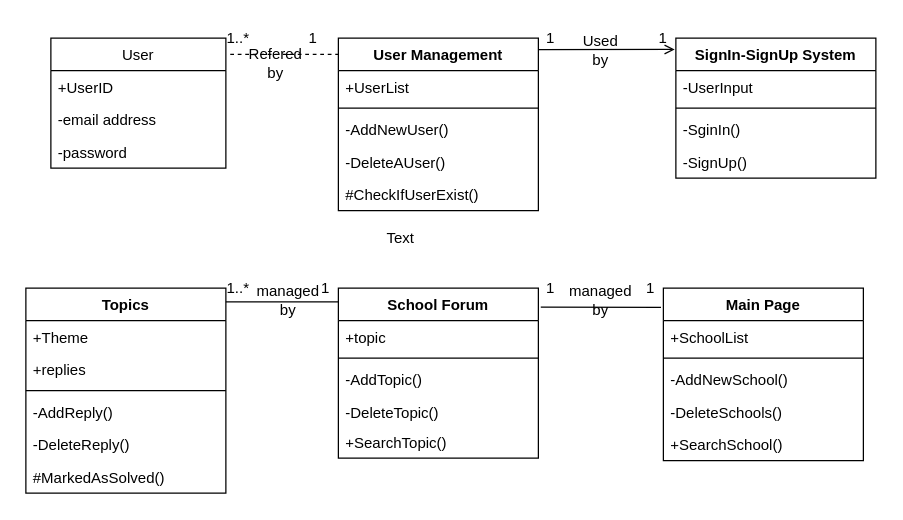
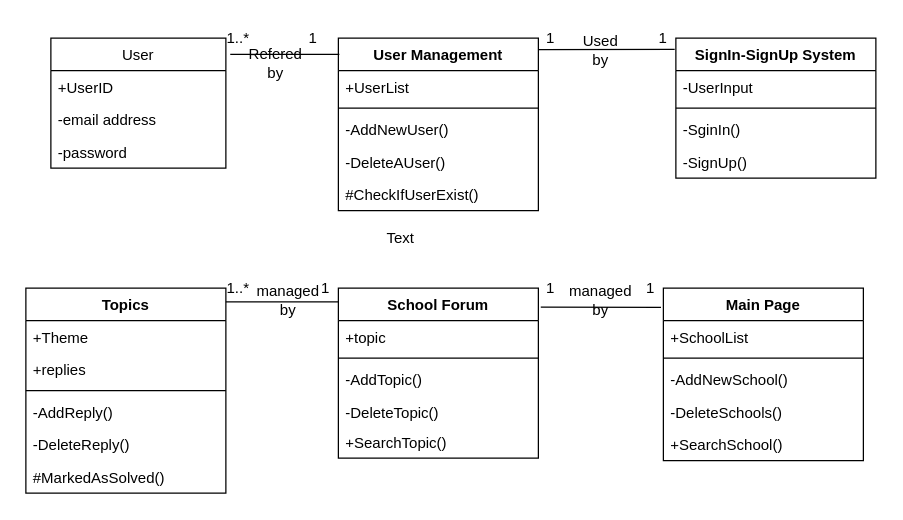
edge "User Management" -> "SignIn-SignUp System": arrowhead open -> none
edge "User" -- "User Management": style dashed -> solid
